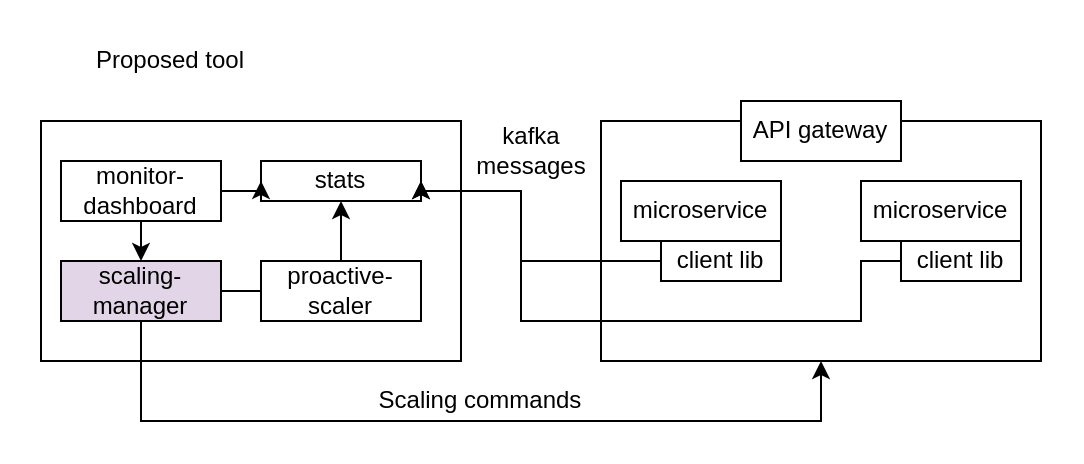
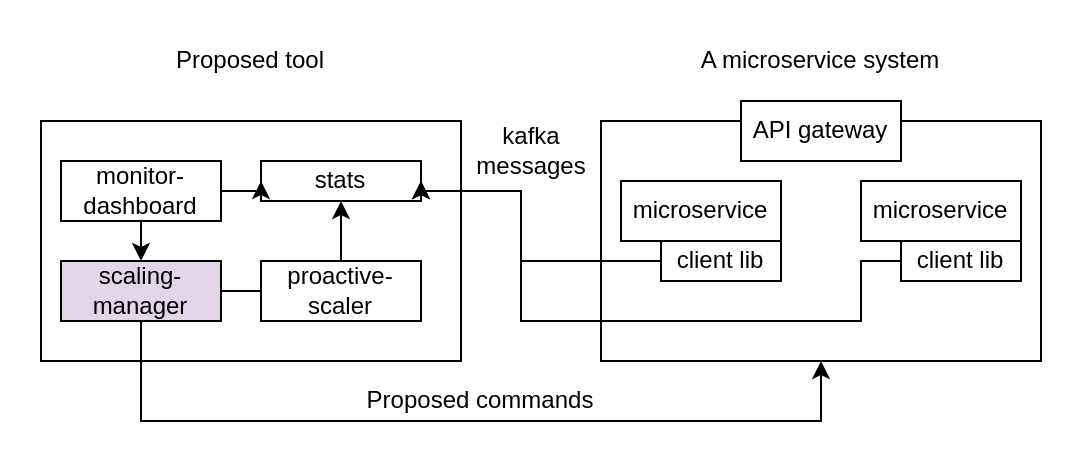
node "Proposed tool": moved (171, 61) -> (251, 61)
node "A microservice system": added
node "Scaling commands": label "Scaling commands" -> "Proposed commands"
